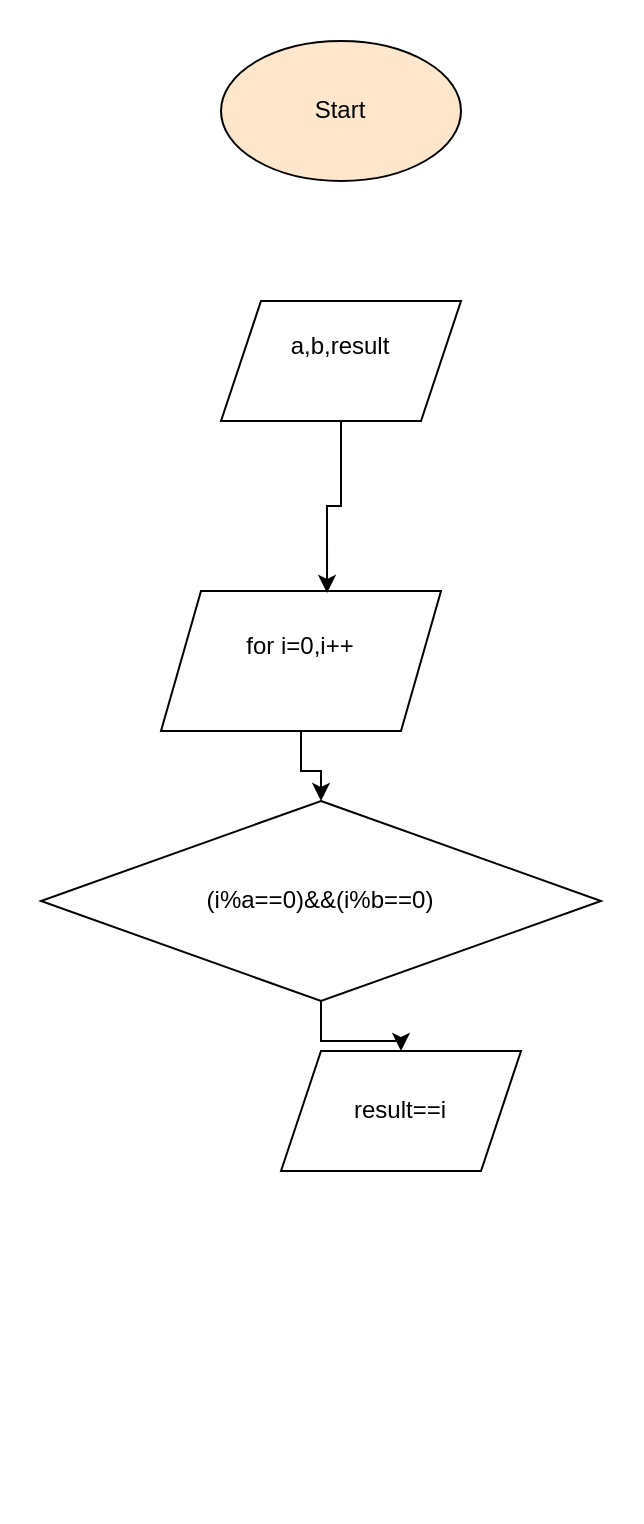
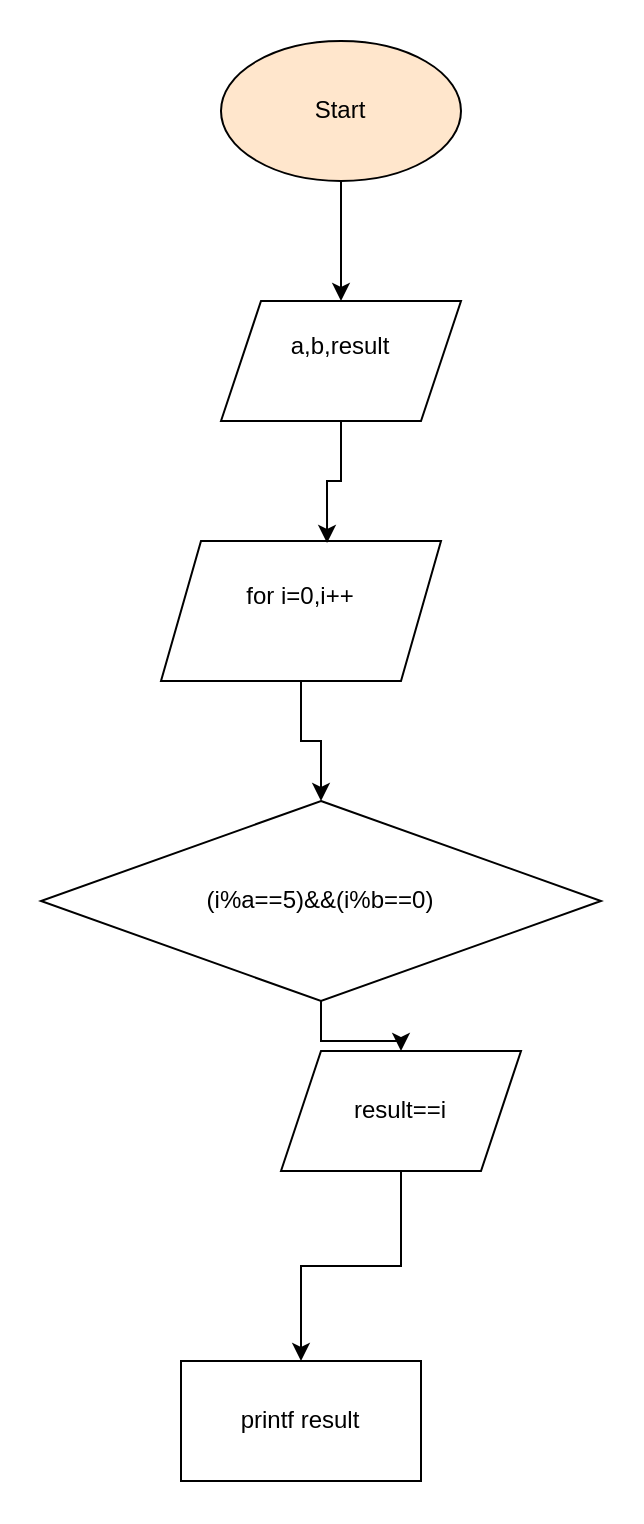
edge "Start" -> "a,b,result": added
node "for i=0,i++": moved (301, 661) -> (301, 611)
node "(i%a==0)&&(i%b==0)": label "(i%a==0)&&(i%b==0)" -> "(i%a==5)&&(i%b==0)"
edge "result==i" -> "printf result": added
node "printf result": added
